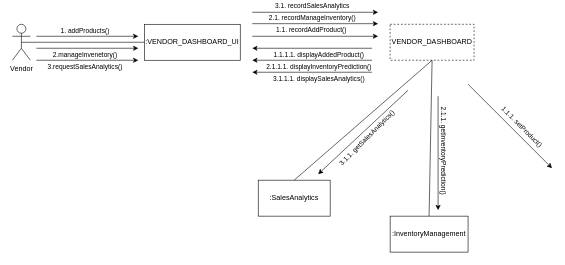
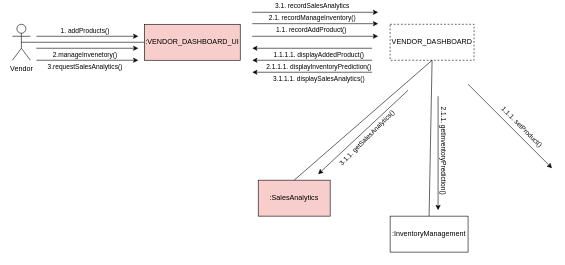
node ":VENDOR_DASHBOARD_UI": fillcolor #ffffff -> #f8cecc
node ":SalesAnalytics": fillcolor #ffffff -> #f8cecc
